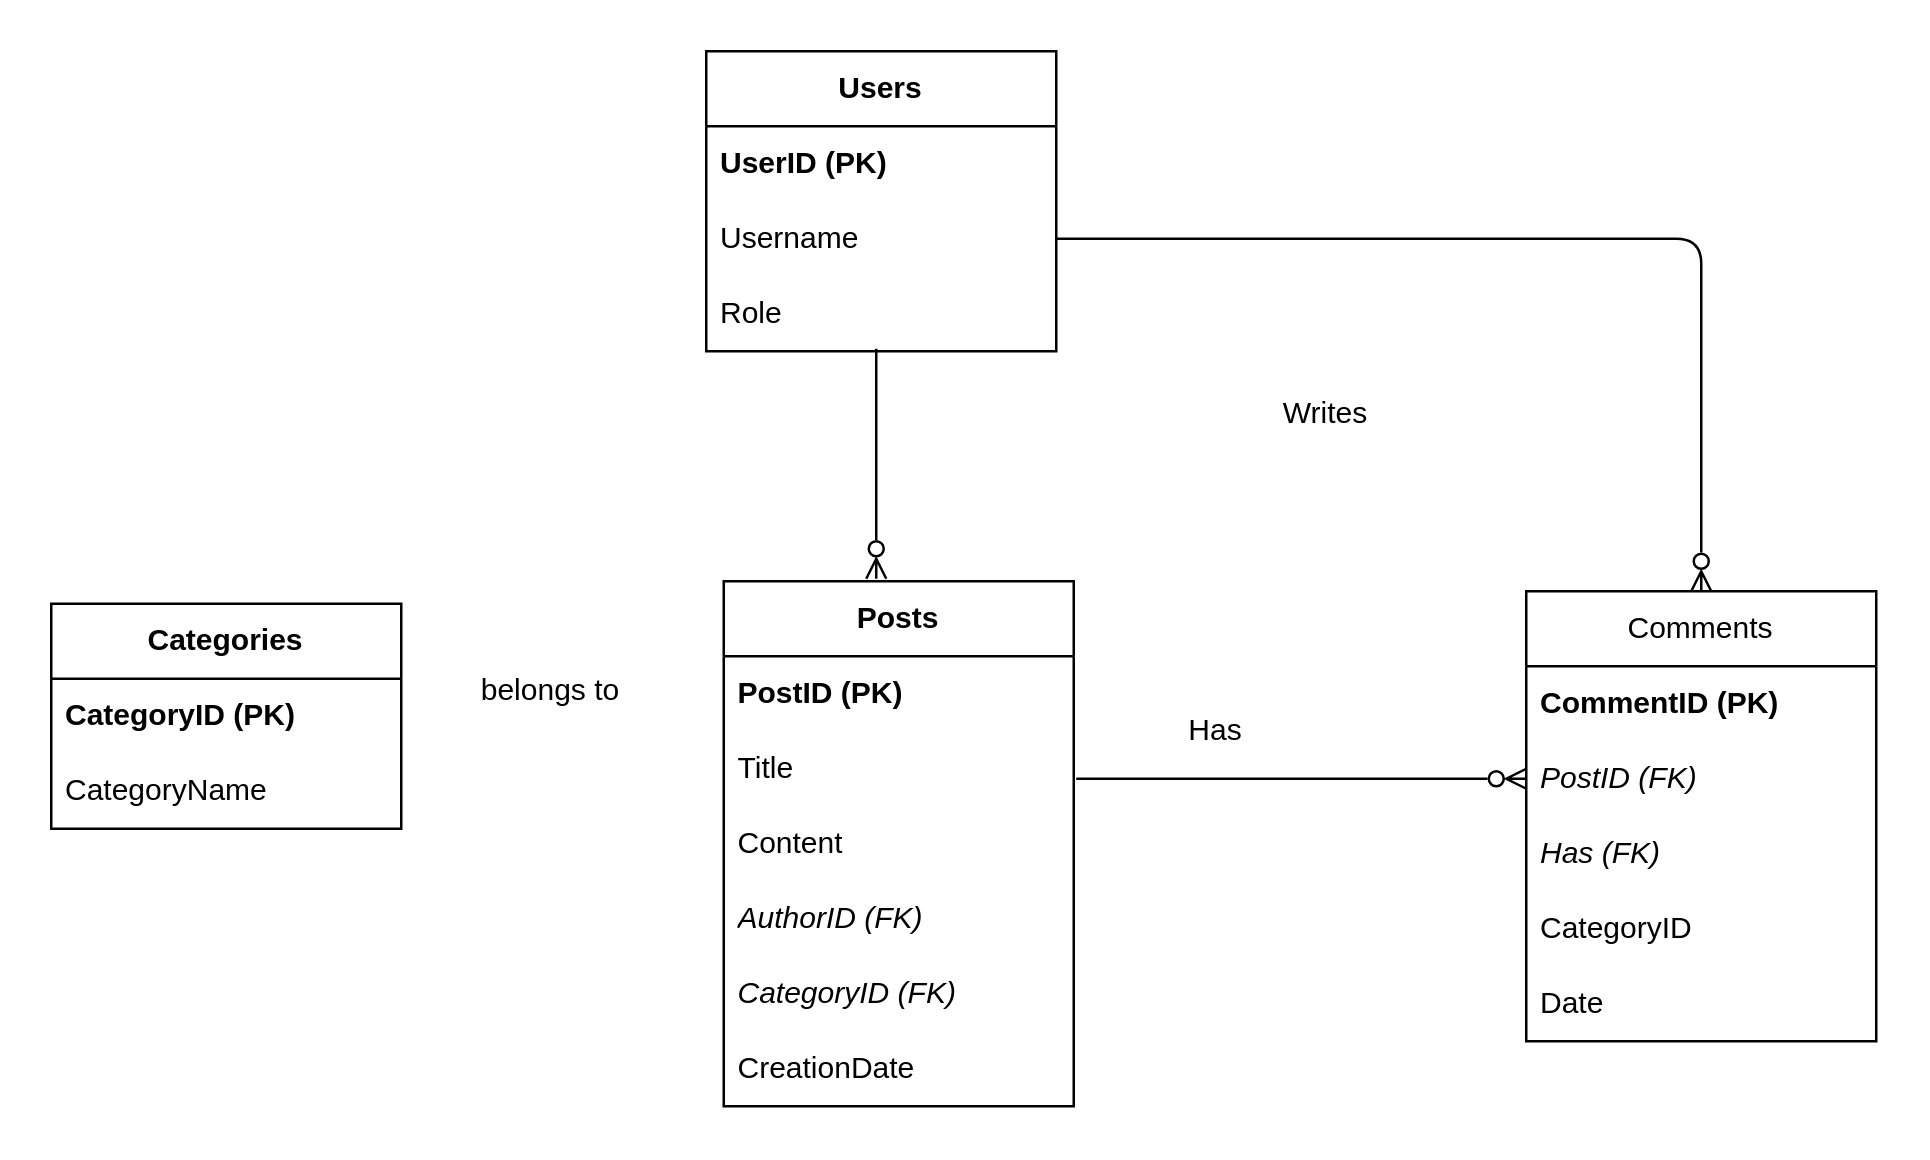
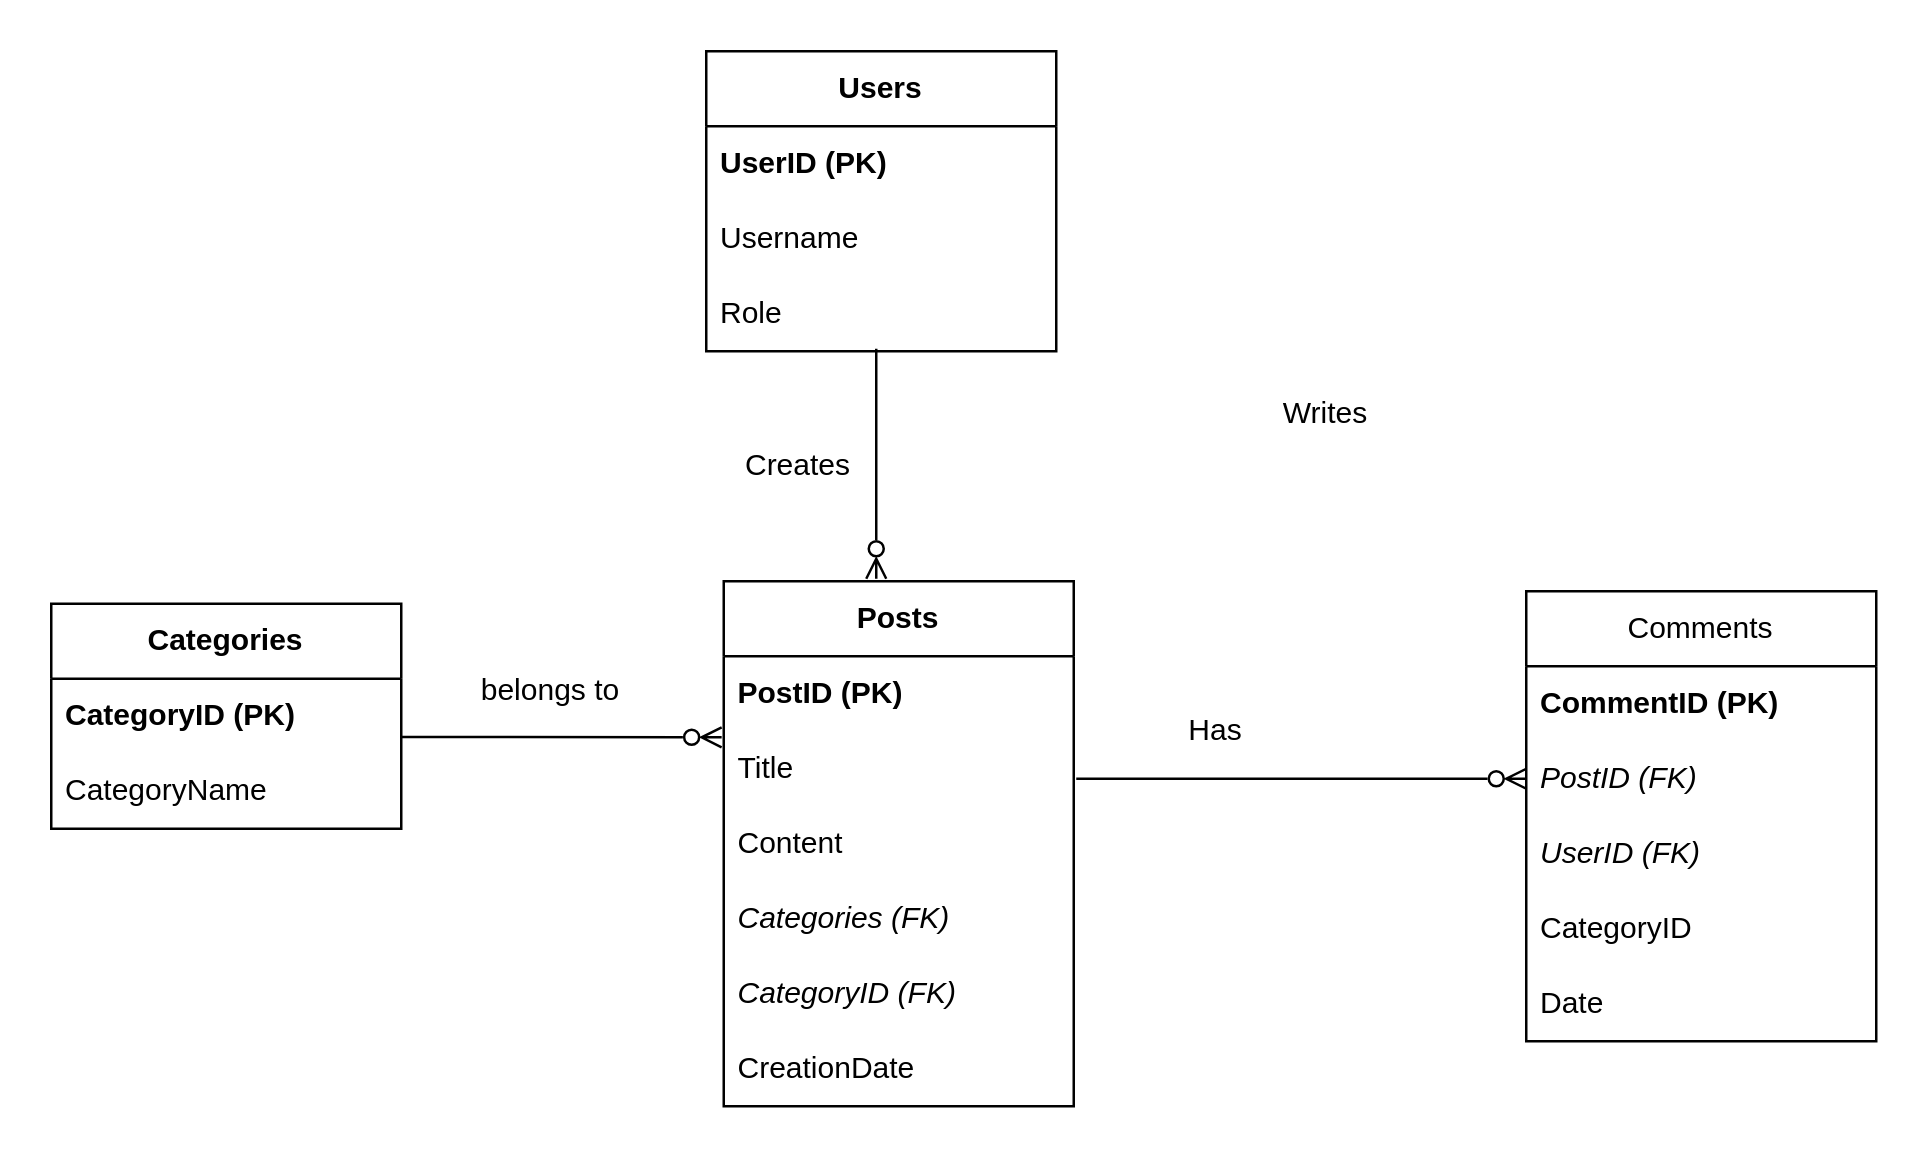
edge "Username" -> "Comments": removed
node "Creates": added
edge "CategoryID (PK)" -> "Title": added
node "Has (FK)": label "Has (FK)" -> "UserID (FK)"
node "AuthorID (FK)": label "AuthorID (FK)" -> "Categories (FK)"
